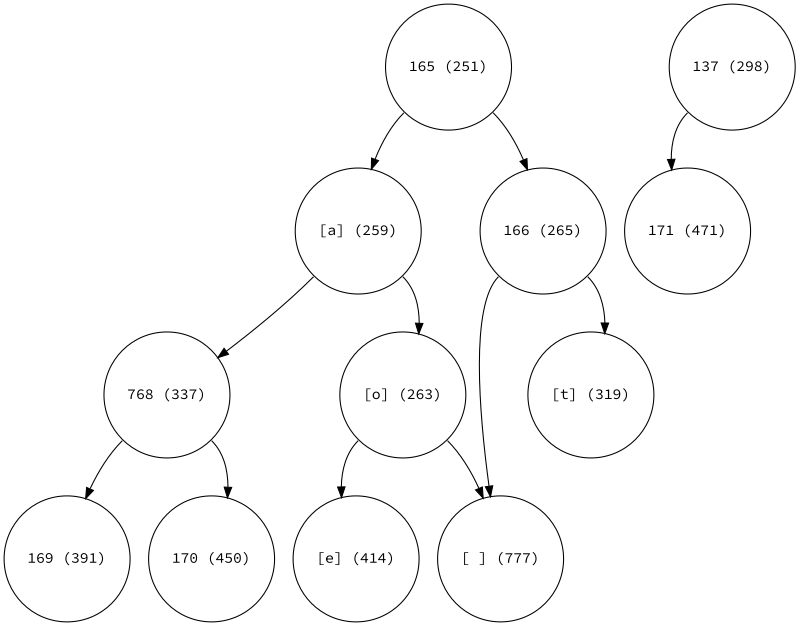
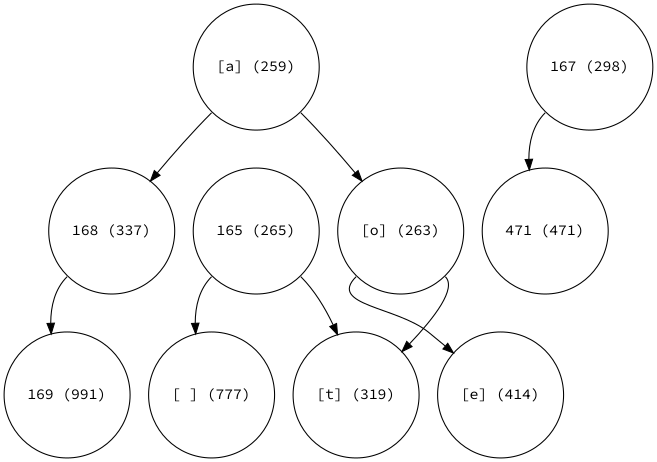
node "165 (251)": removed
node "137 (298)": label "137 (298)" -> "167 (298)"
node "166 (265)": label "166 (265)" -> "165 (265)"
node "171 (471)": label "171 (471)" -> "471 (471)"
node "768 (337)": label "768 (337)" -> "168 (337)"
edge "[o] (263)" -> "[ ] (777)": now "[o] (263)" -> "[t] (319)"
node "169 (391)": label "169 (391)" -> "169 (991)"
node "170 (450)": removed
